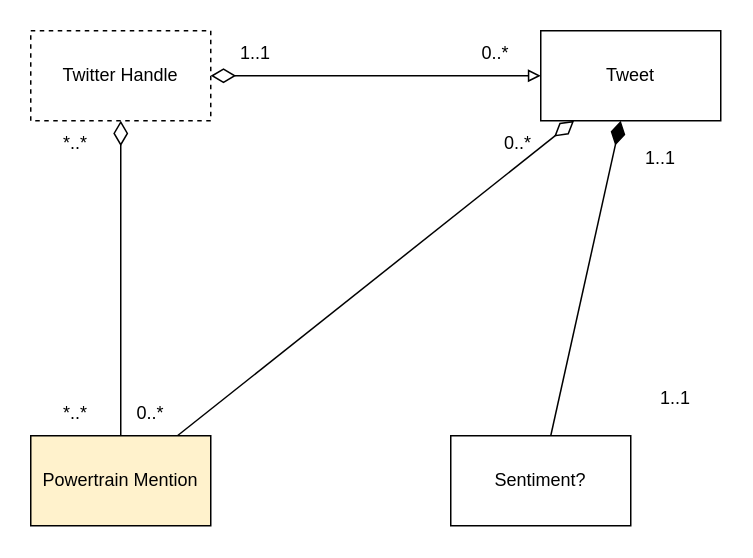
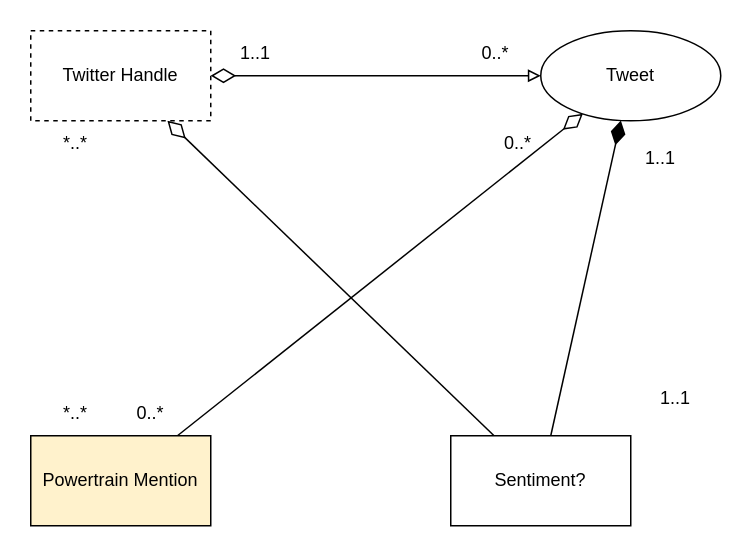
node "Tweet": shape rectangle -> ellipse
edge "Powertrain Mention" -> "Twitter Handle": now "Sentiment?" -> "Twitter Handle"
